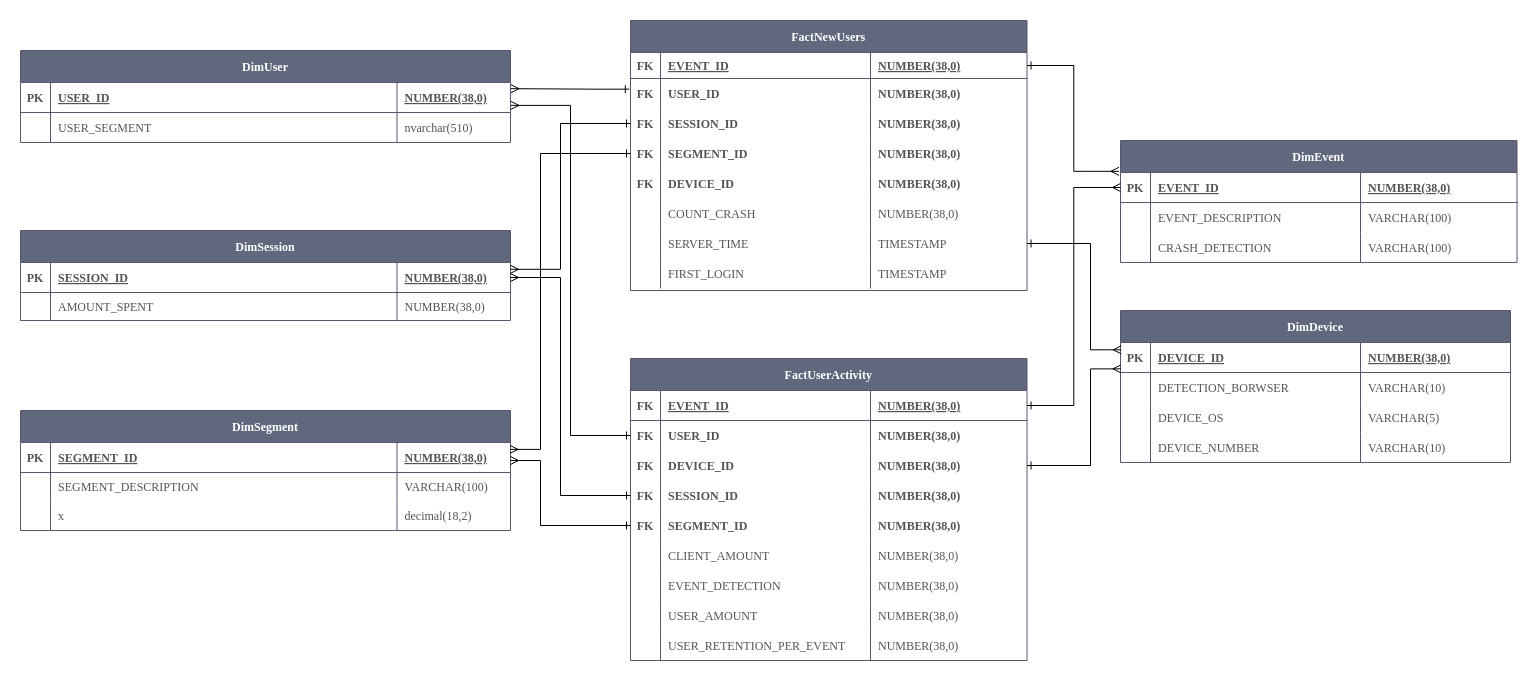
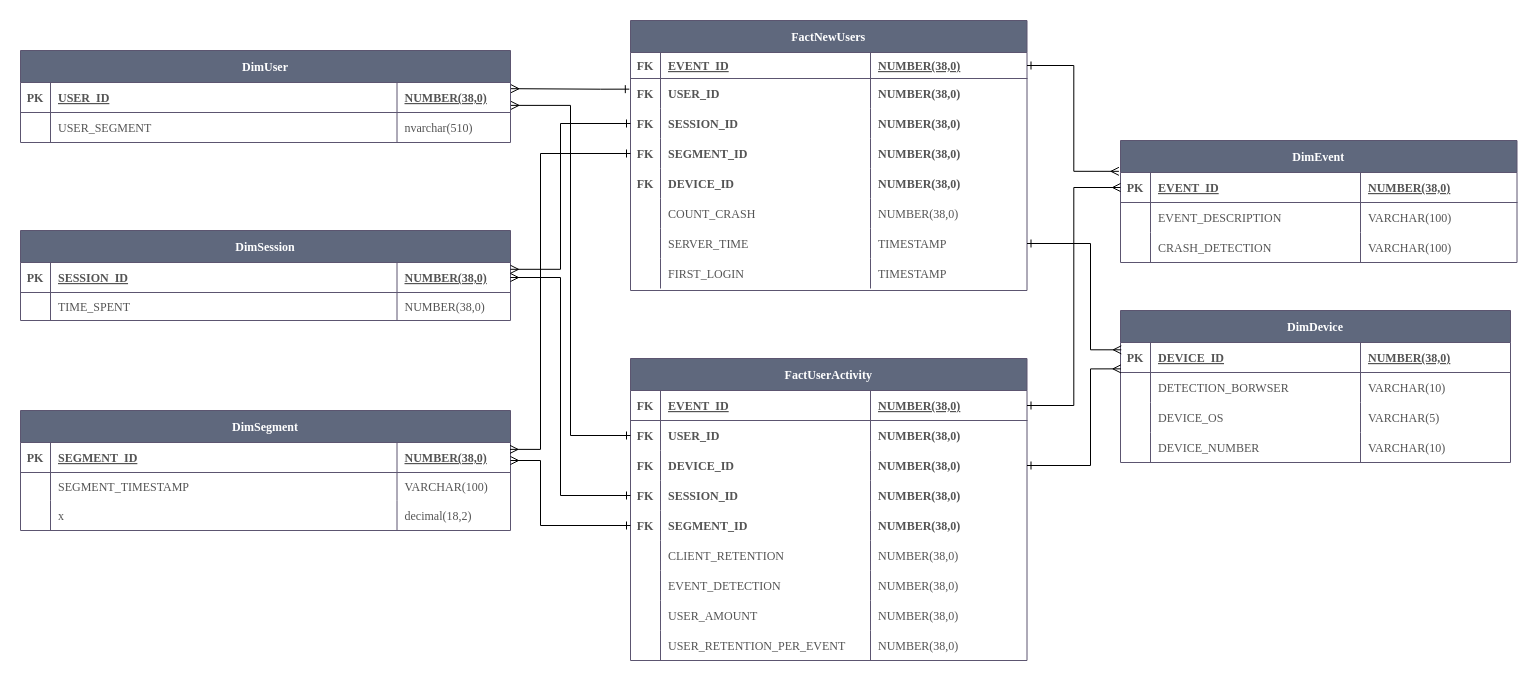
node "AMOUNT_SPENT": label "AMOUNT_SPENT" -> "TIME_SPENT"
node "SEGMENT_DESCRIPTION": label "SEGMENT_DESCRIPTION" -> "SEGMENT_TIMESTAMP"
node "CLIENT_AMOUNT": label "CLIENT_AMOUNT" -> "CLIENT_RETENTION"
